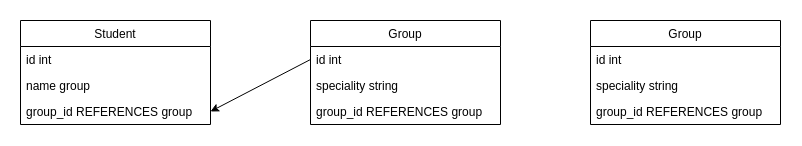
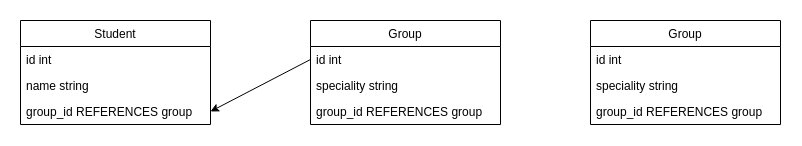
node "name group": label "name group" -> "name string"
